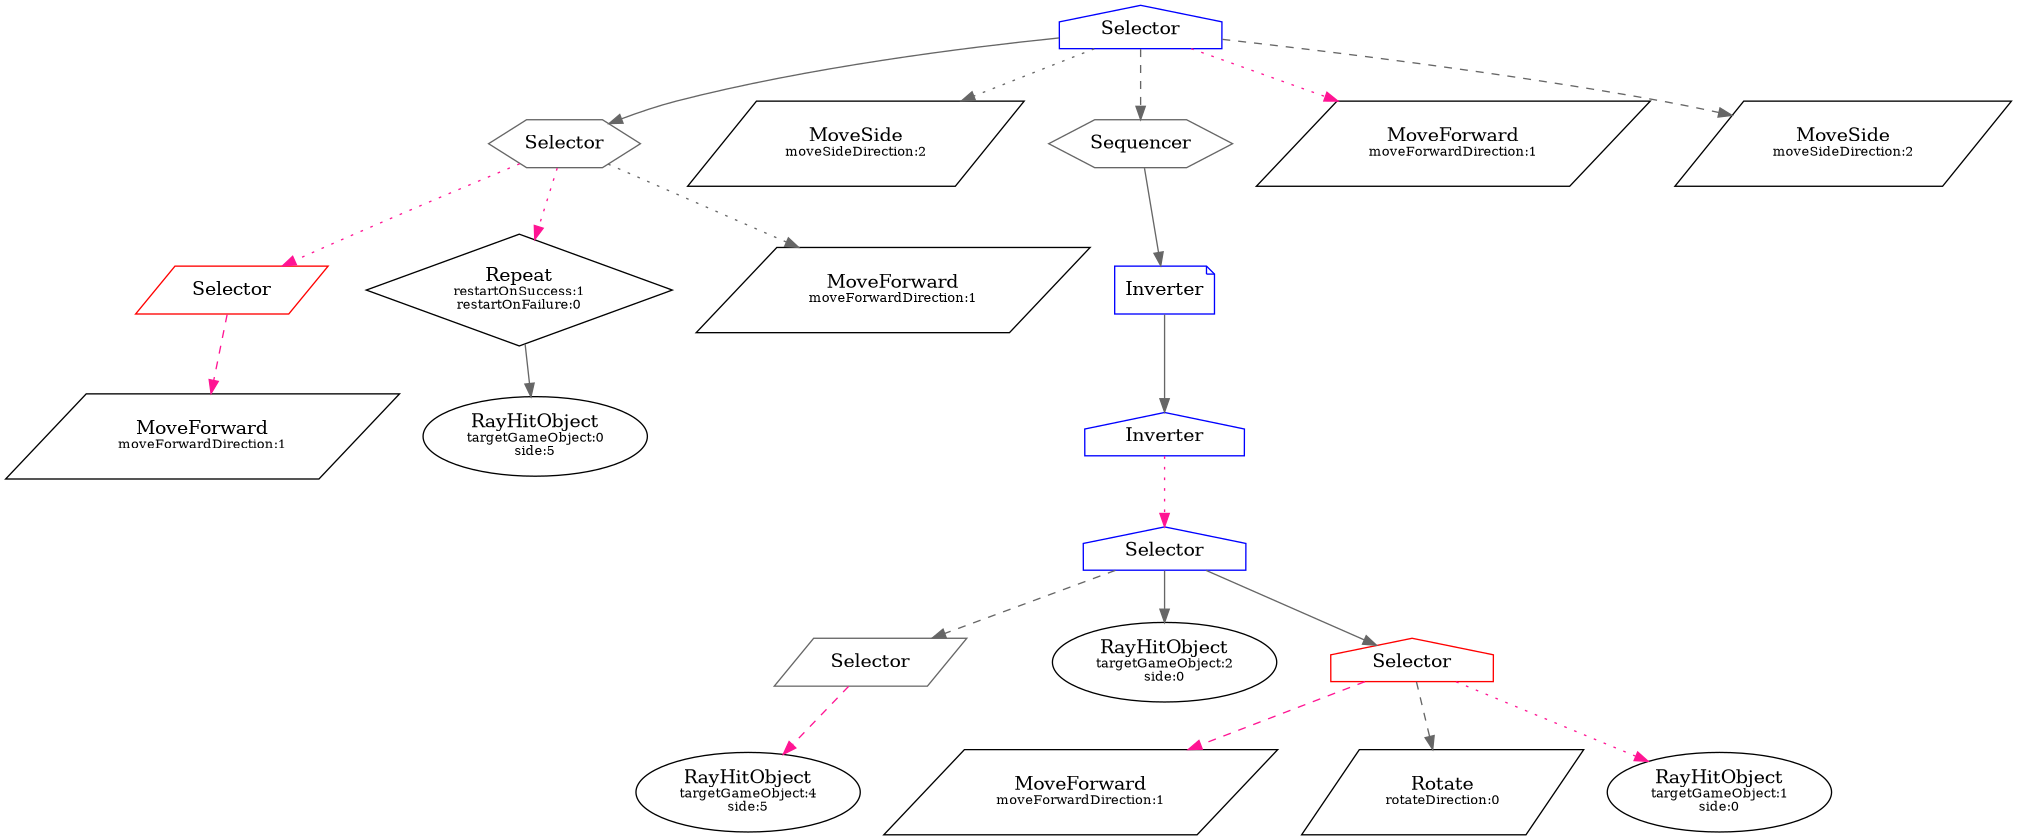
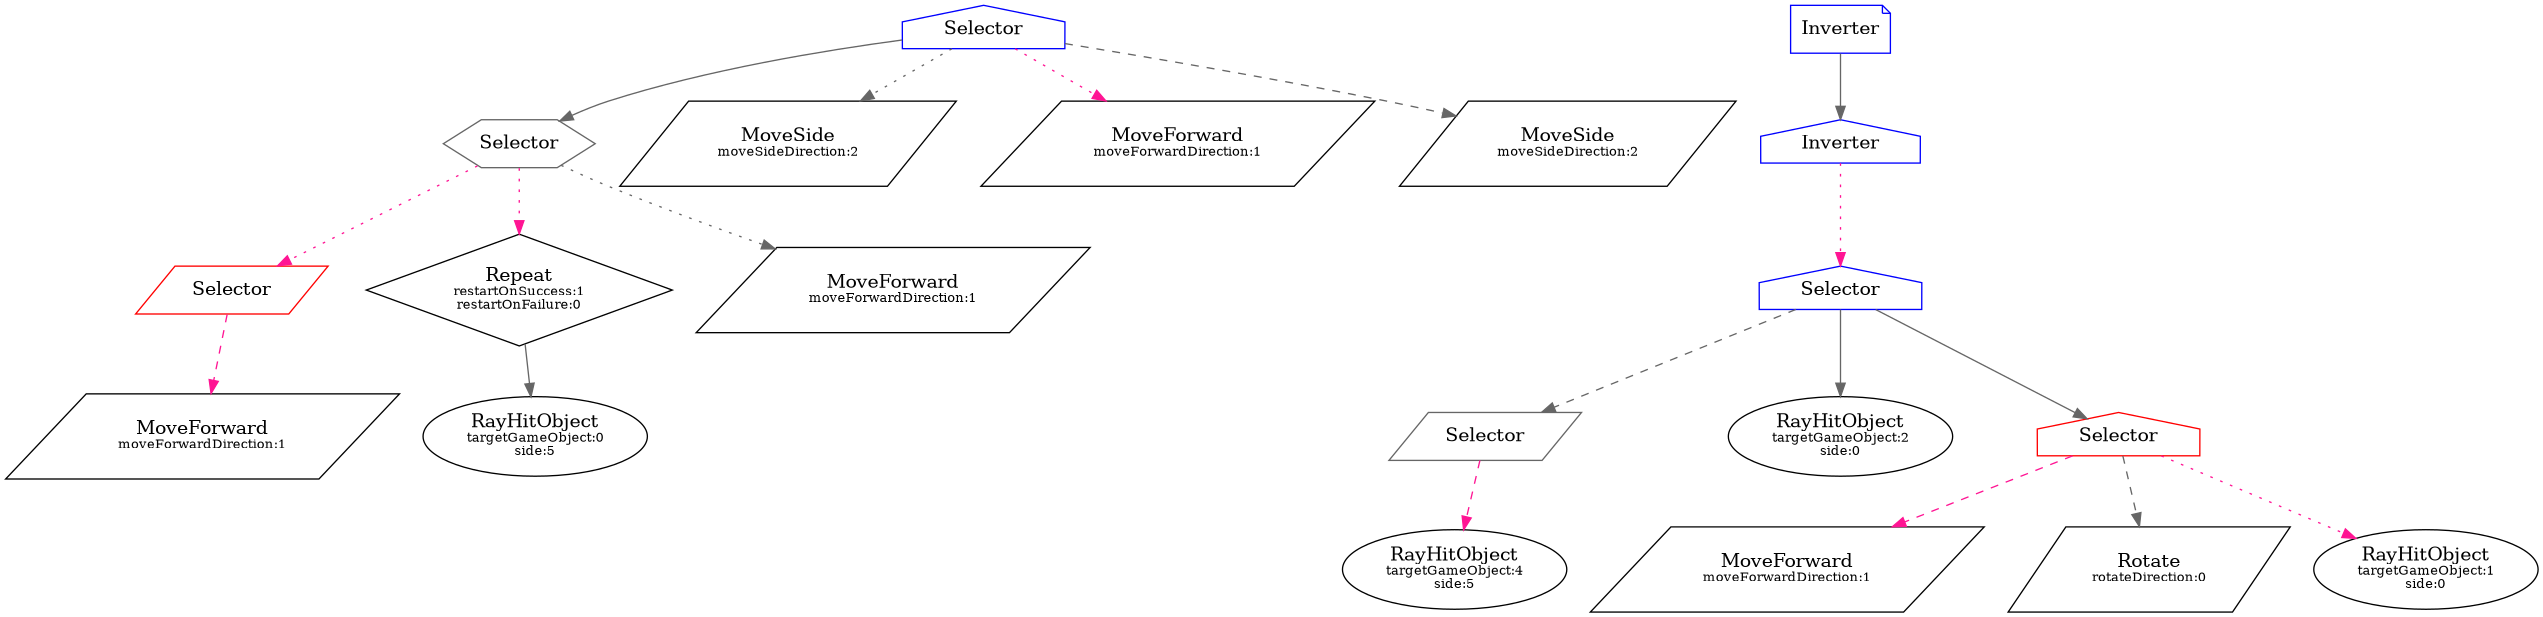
node "Sequencer": removed
